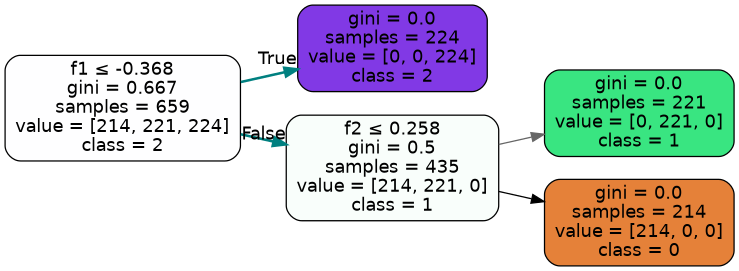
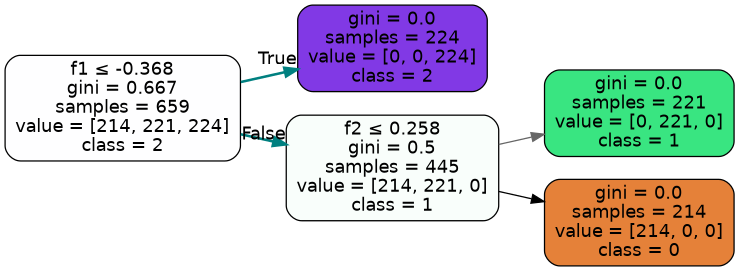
node "f2 ≤ 0.258": text "samples = 435" -> "samples = 445"
